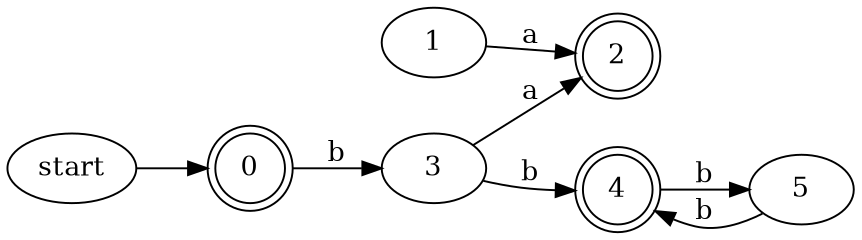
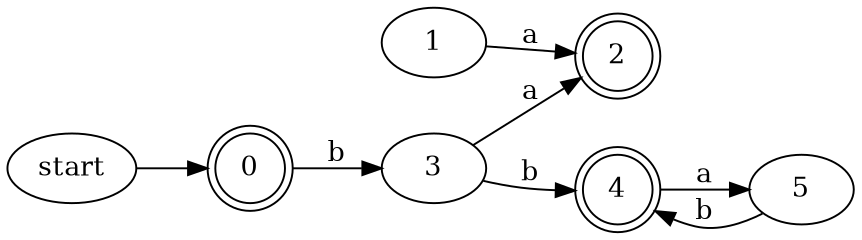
edge "4" -> "5": label "b" -> "a"
